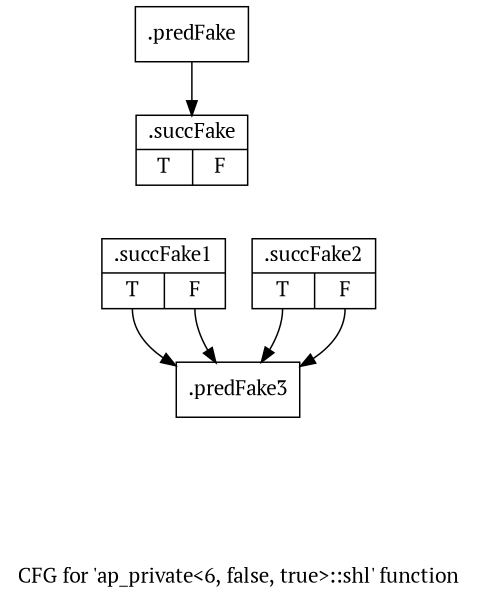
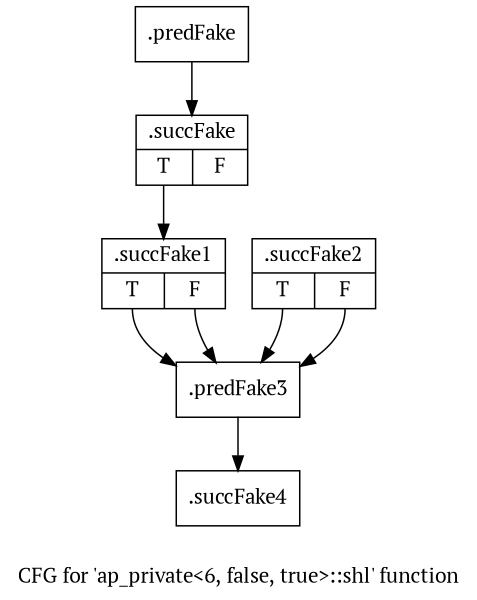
edge ".succFake" -> ".succFake1": added
node ".succFake4": added
